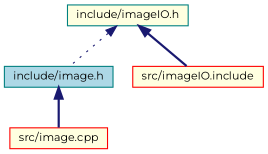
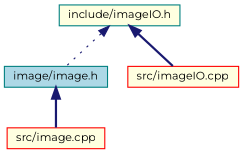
node "include/image.h": label "include/image.h" -> "image/image.h"
node "src/imageIO.include": label "src/imageIO.include" -> "src/imageIO.cpp"
